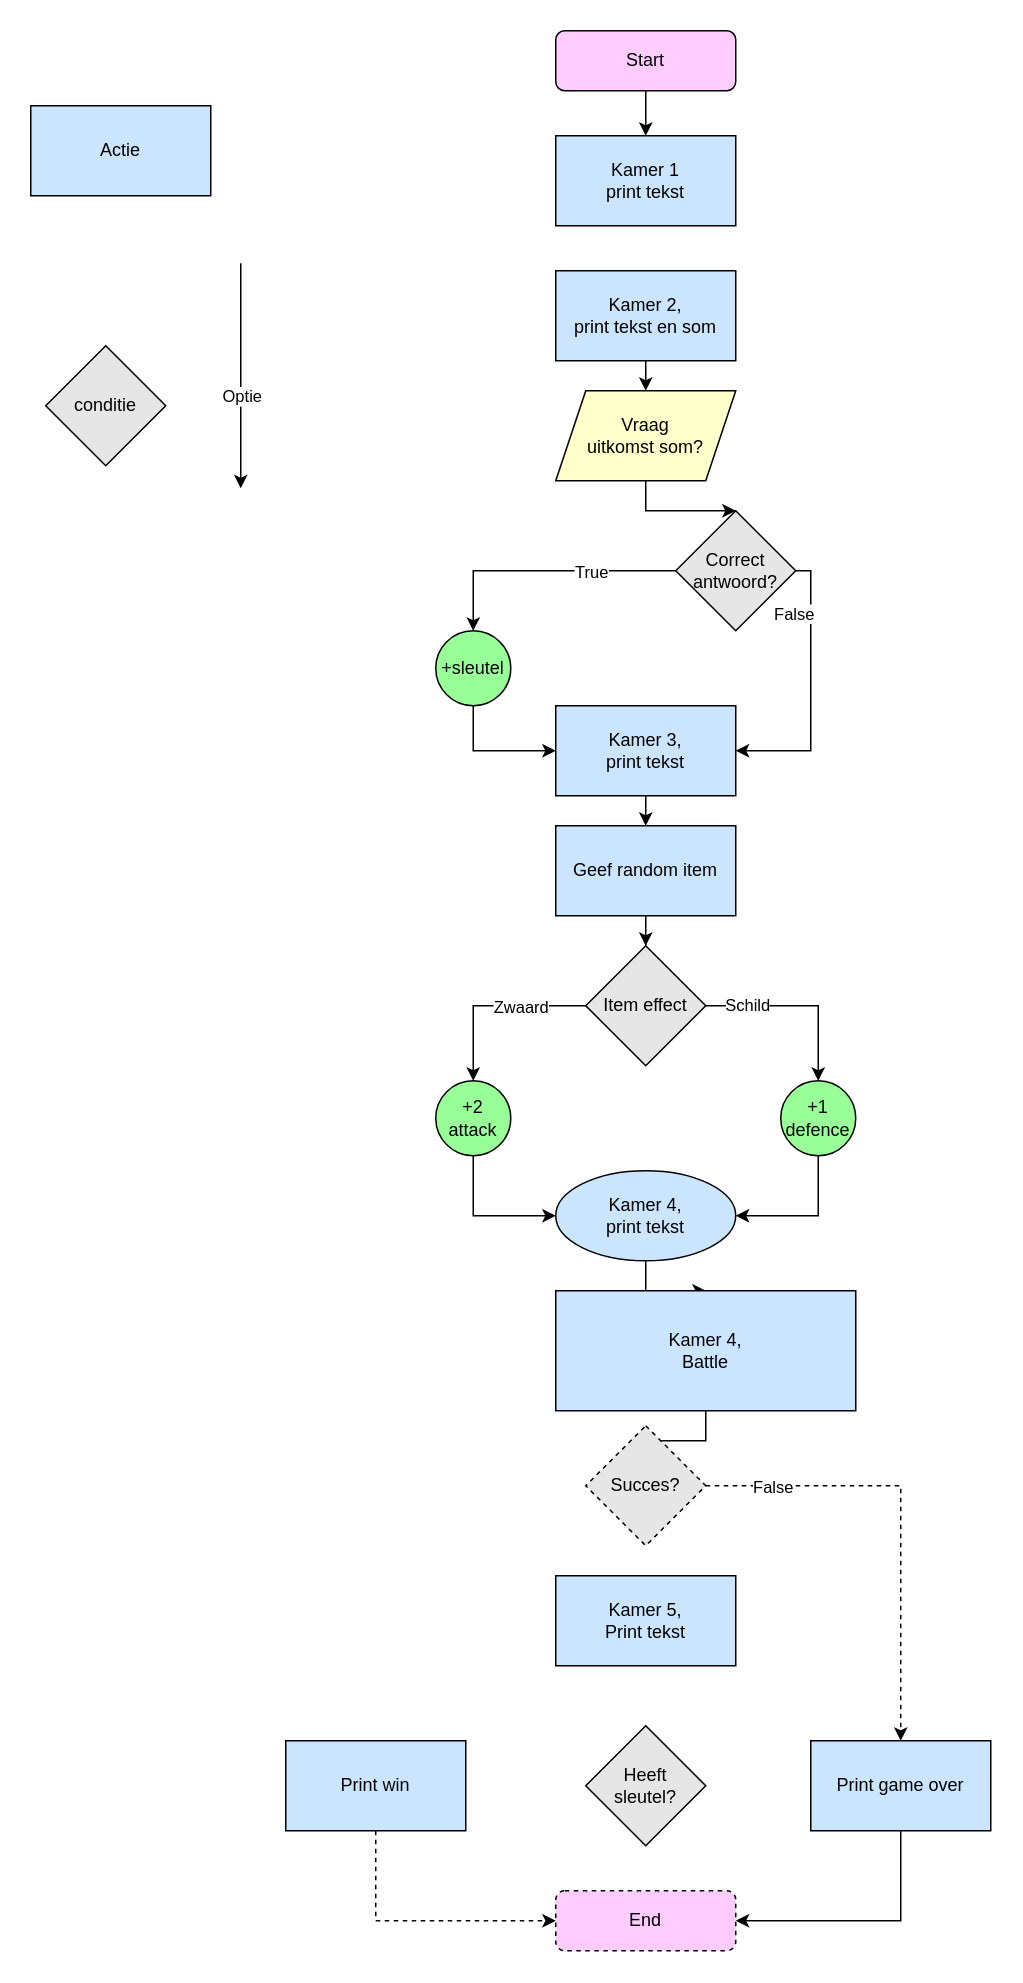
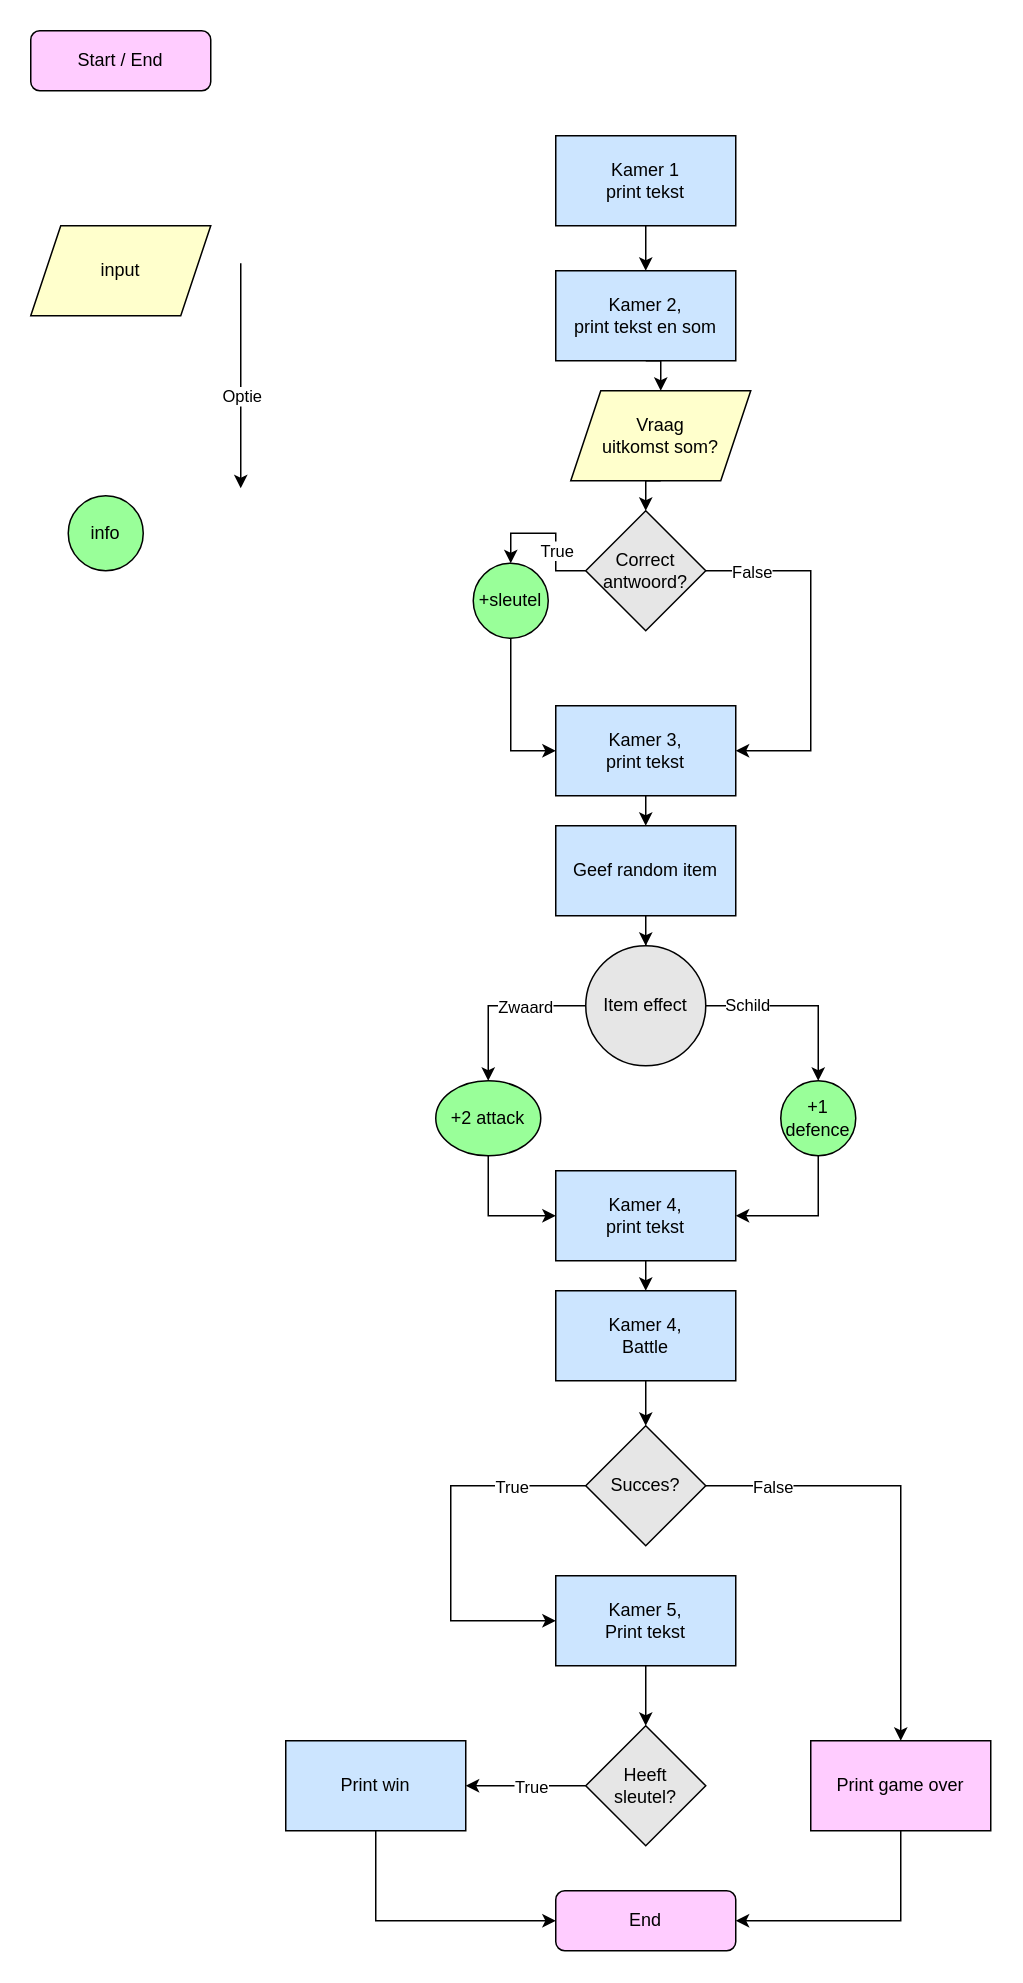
node "Start / End": added
node "Start": removed
edge "Start" -> "Kamer 1 print tekst": removed
node "Actie": removed
edge "Kamer 1 print tekst" -> "Kamer 2, print tekst en som": added
node "input": added
node "conditie": removed
node "Vraag uitkomst som?": moved (646, 436) -> (661, 436)
node "info": added
node "Correct antwoord?": moved (736, 571) -> (646, 571)
node "+sleutel": moved (473, 668) -> (511, 601)
node "Item effect": shape diamond -> ellipse
node "+2 attack": size 75x75 -> 105x75
node "Kamer 4, print tekst": shape ellipse -> rectangle
node "Kamer 4, Battle": size 300x120 -> 180x90
node "Succes?": style dashed -> solid
edge "Succes?" -> "Kamer 5, Print tekst": added, label "True"
edge "Succes?" -> "Print game over": style dashed -> solid
edge "Kamer 5, Print tekst" -> "Heeft sleutel?": added
edge "Heeft sleutel?" -> "Print win": added, label "True"
node "Print game over": fillcolor #cce5ff -> #ffccff
edge "Print win" -> "End": style dashed -> solid
node "End": style dashed -> solid
